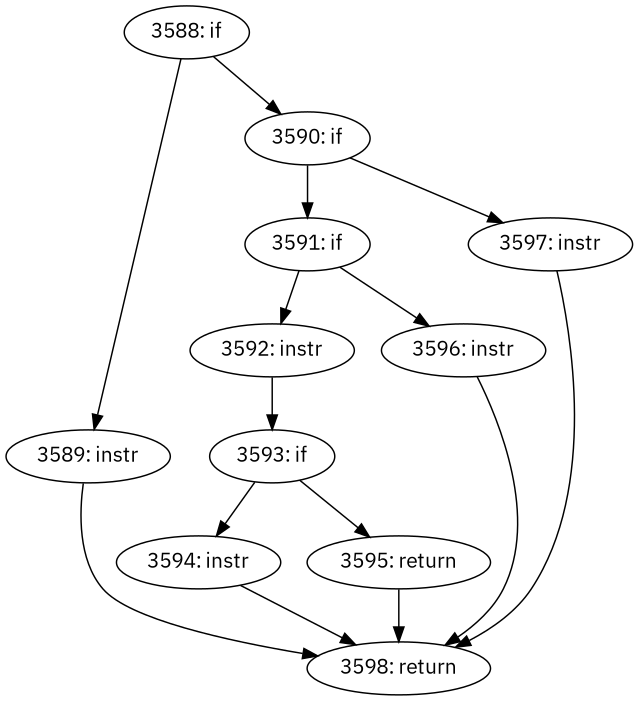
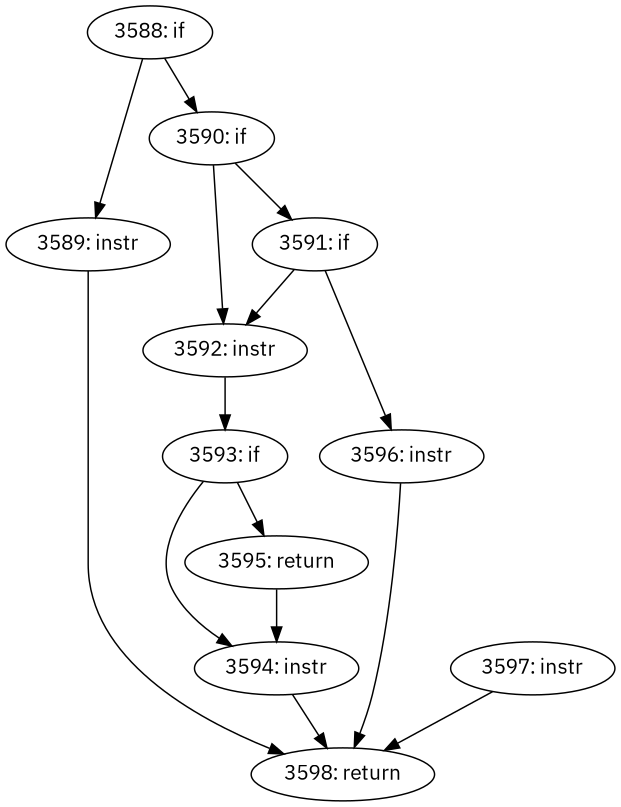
edge "3590: if" -> "3597: instr": now "3590: if" -> "3592: instr"
edge "3595: return" -> "3598: return": now "3595: return" -> "3594: instr"
